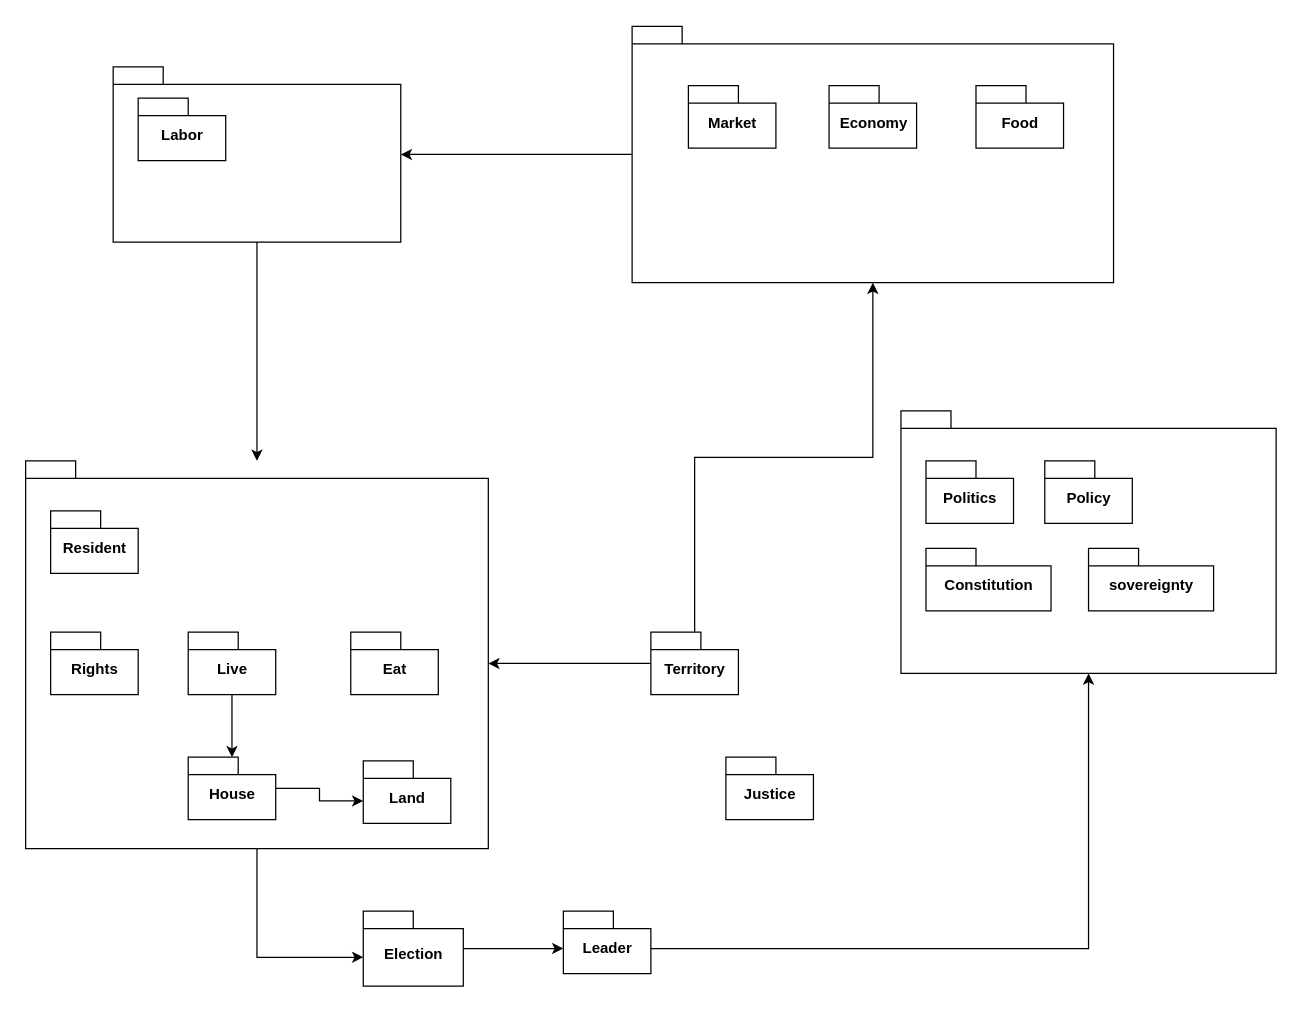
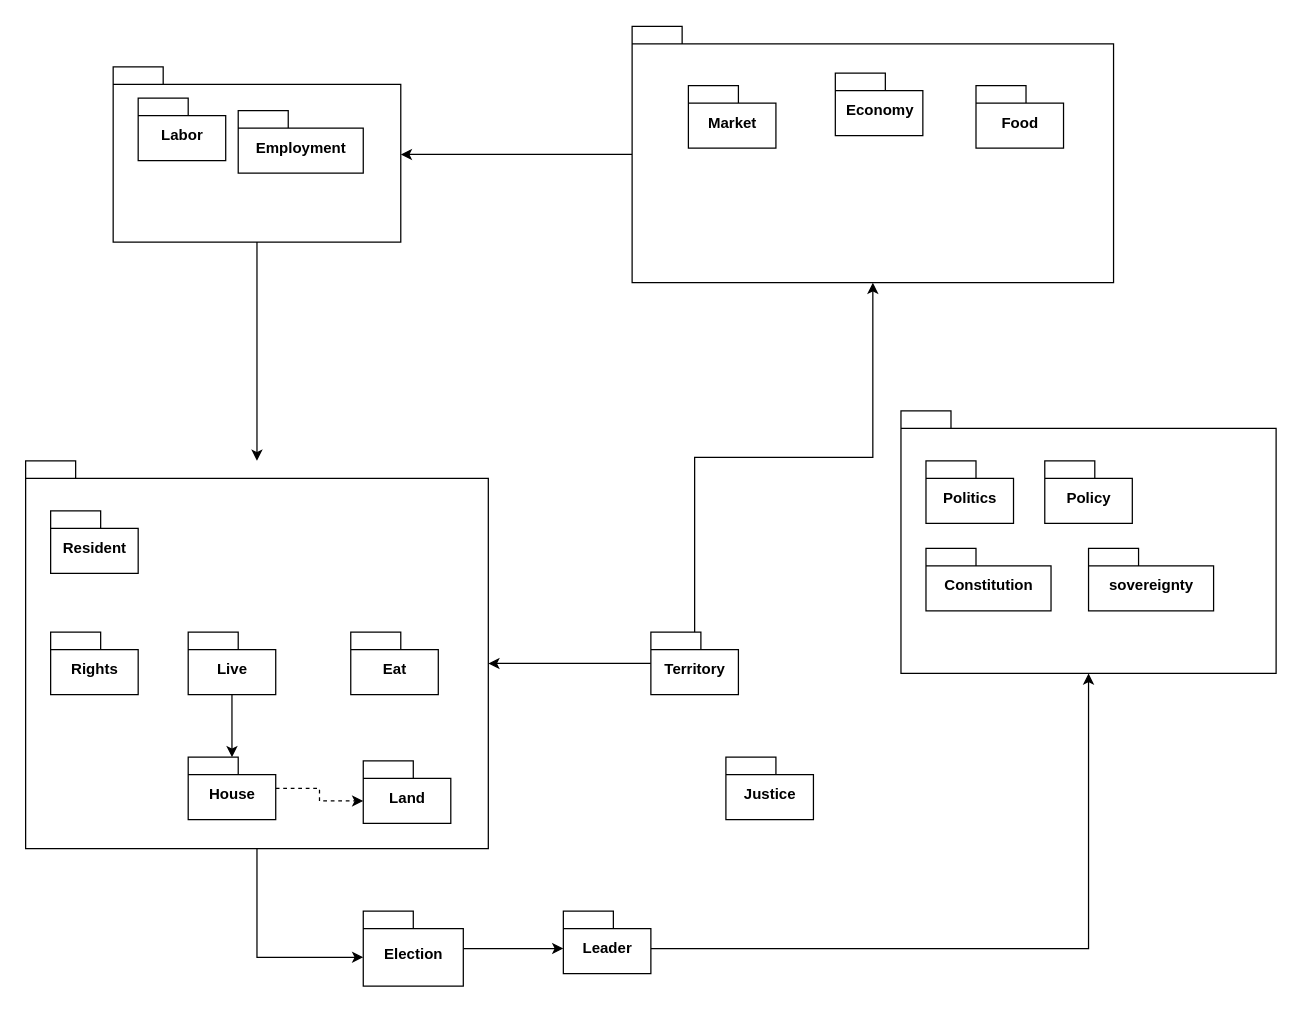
node "Economy": moved (873, 117) -> (879, 104)
node "Employment": added
edge "House" -> "Land": style solid -> dashed
